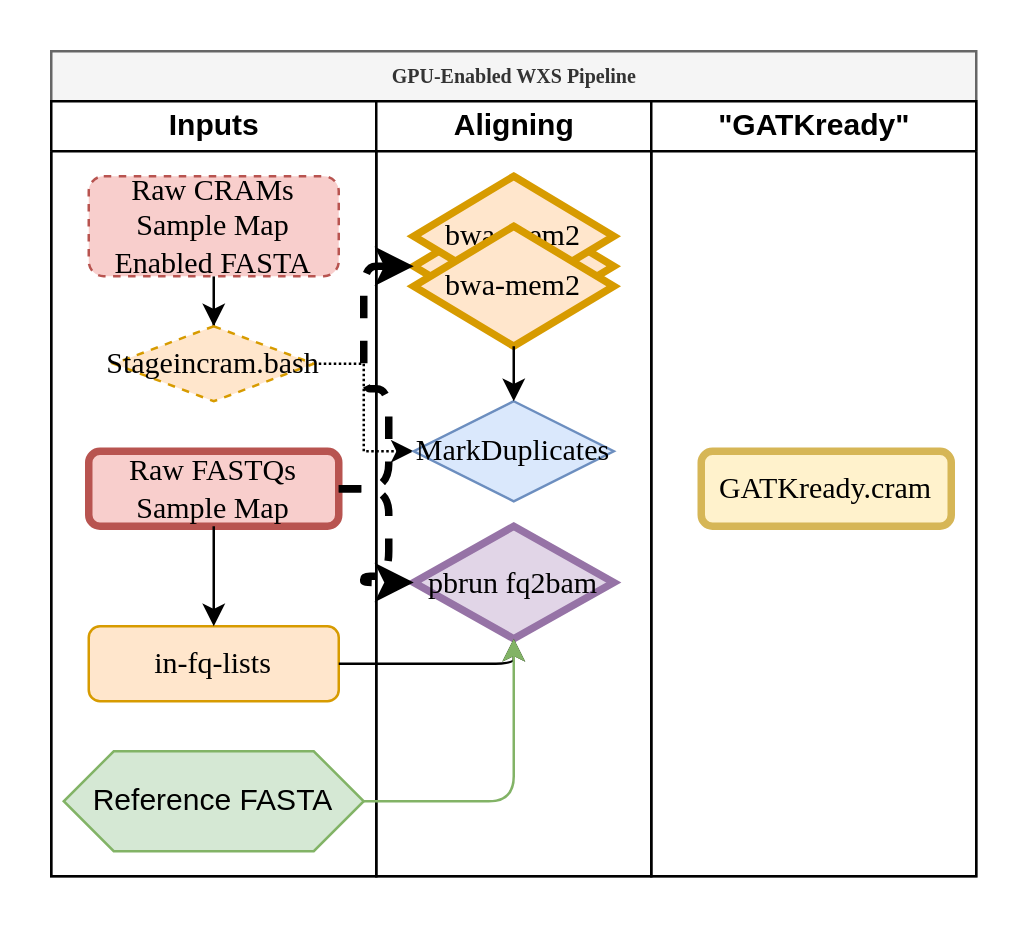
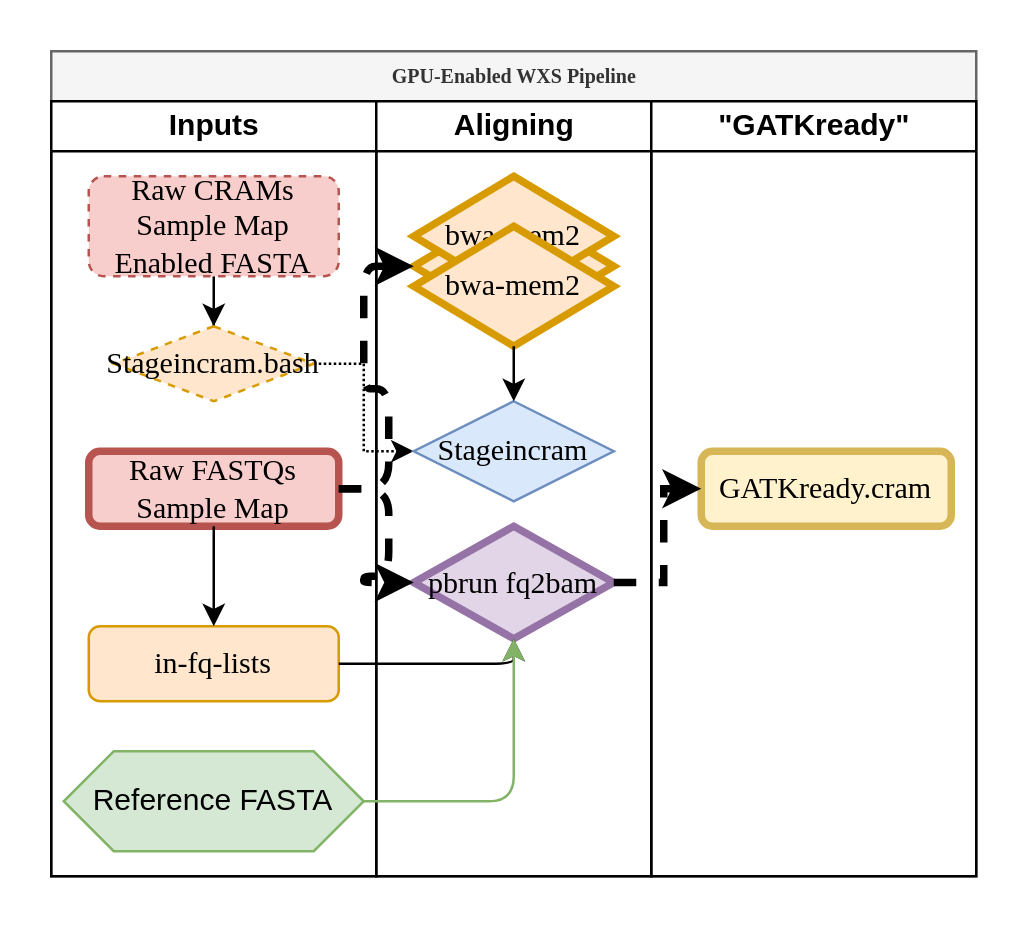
node "MarkDuplicates": label "MarkDuplicates" -> "Stageincram"
edge "pbrun fq2bam" -> "GATKready.cram": added
